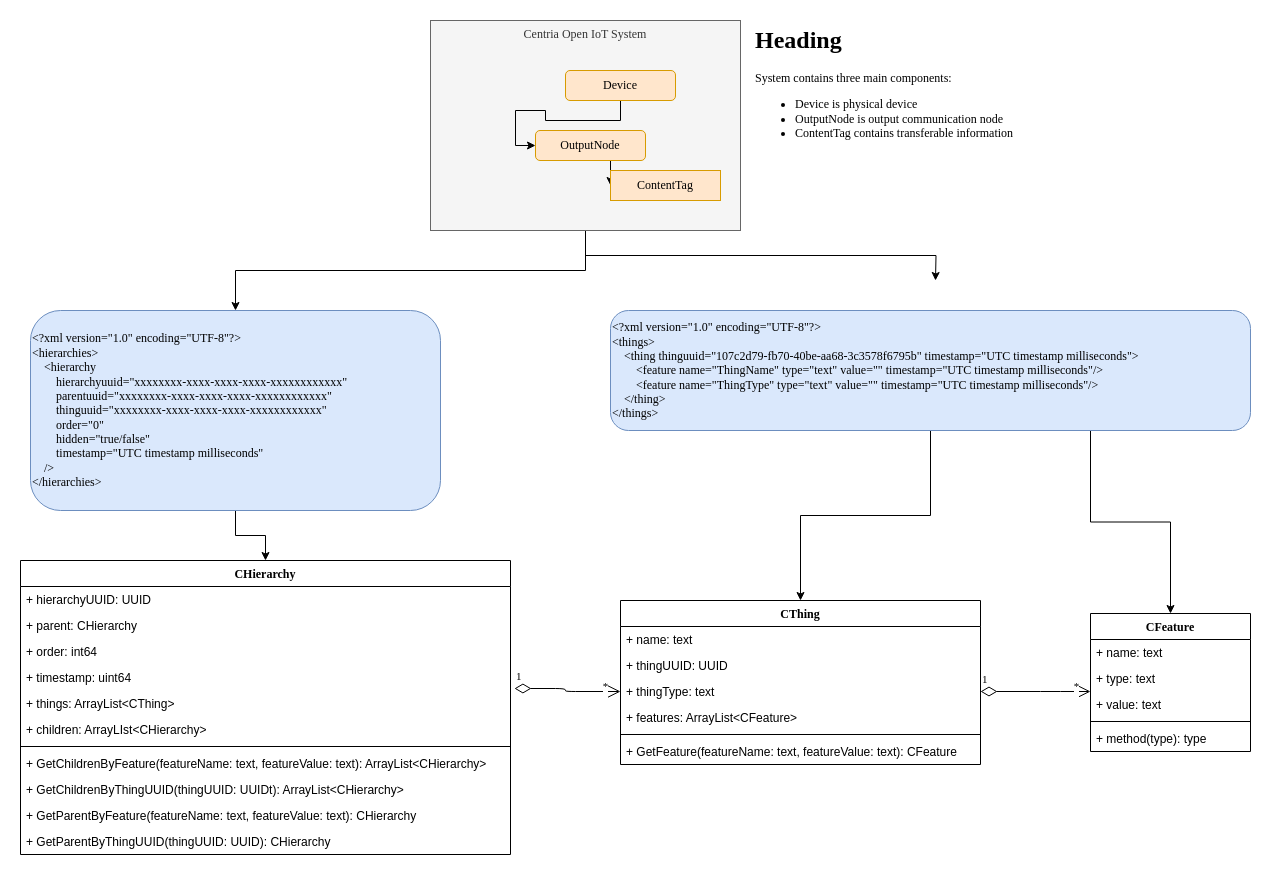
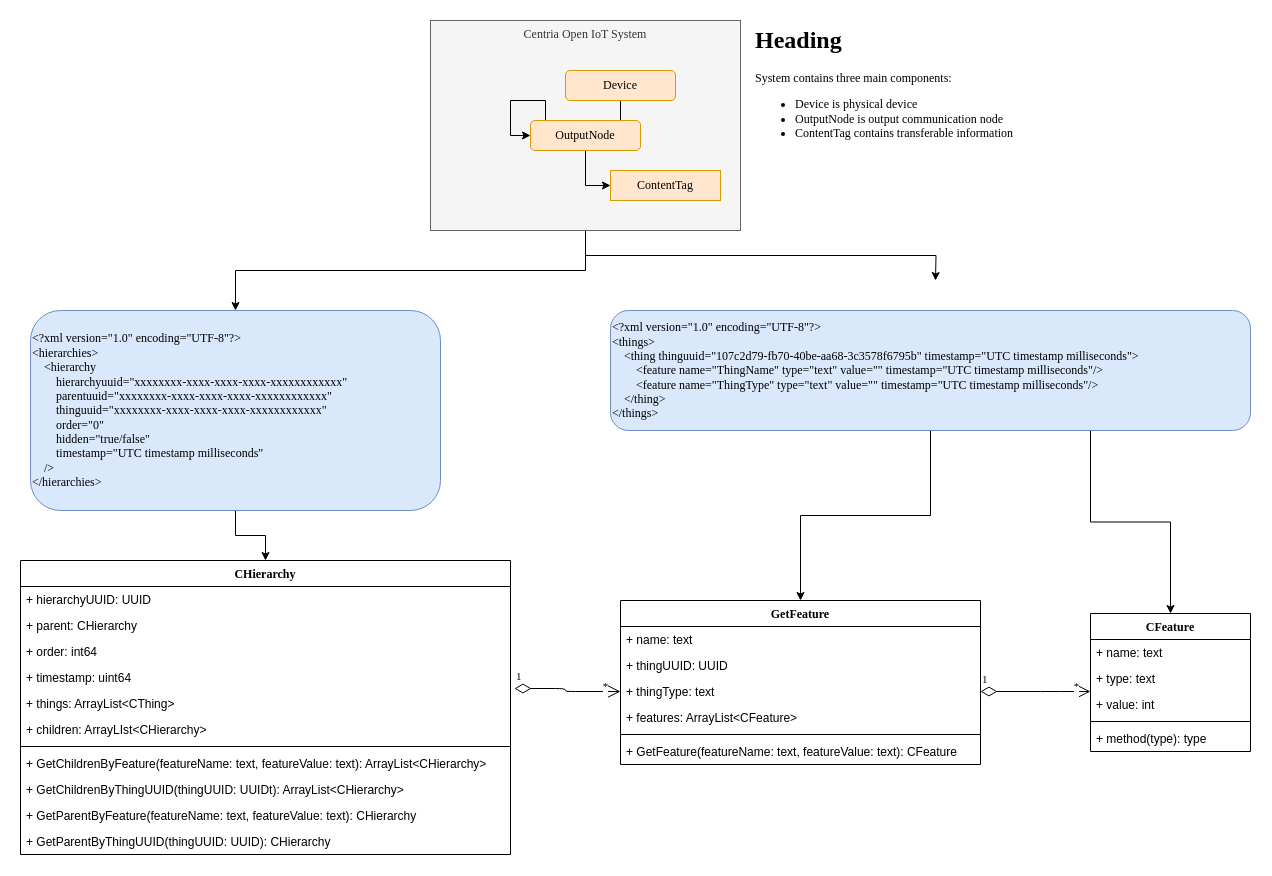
node "OutputNode": moved (591, 146) -> (586, 136)
node "CThing": label "CThing" -> "GetFeature"
node "+ value: text": label "+ value: text" -> "+ value: int"
